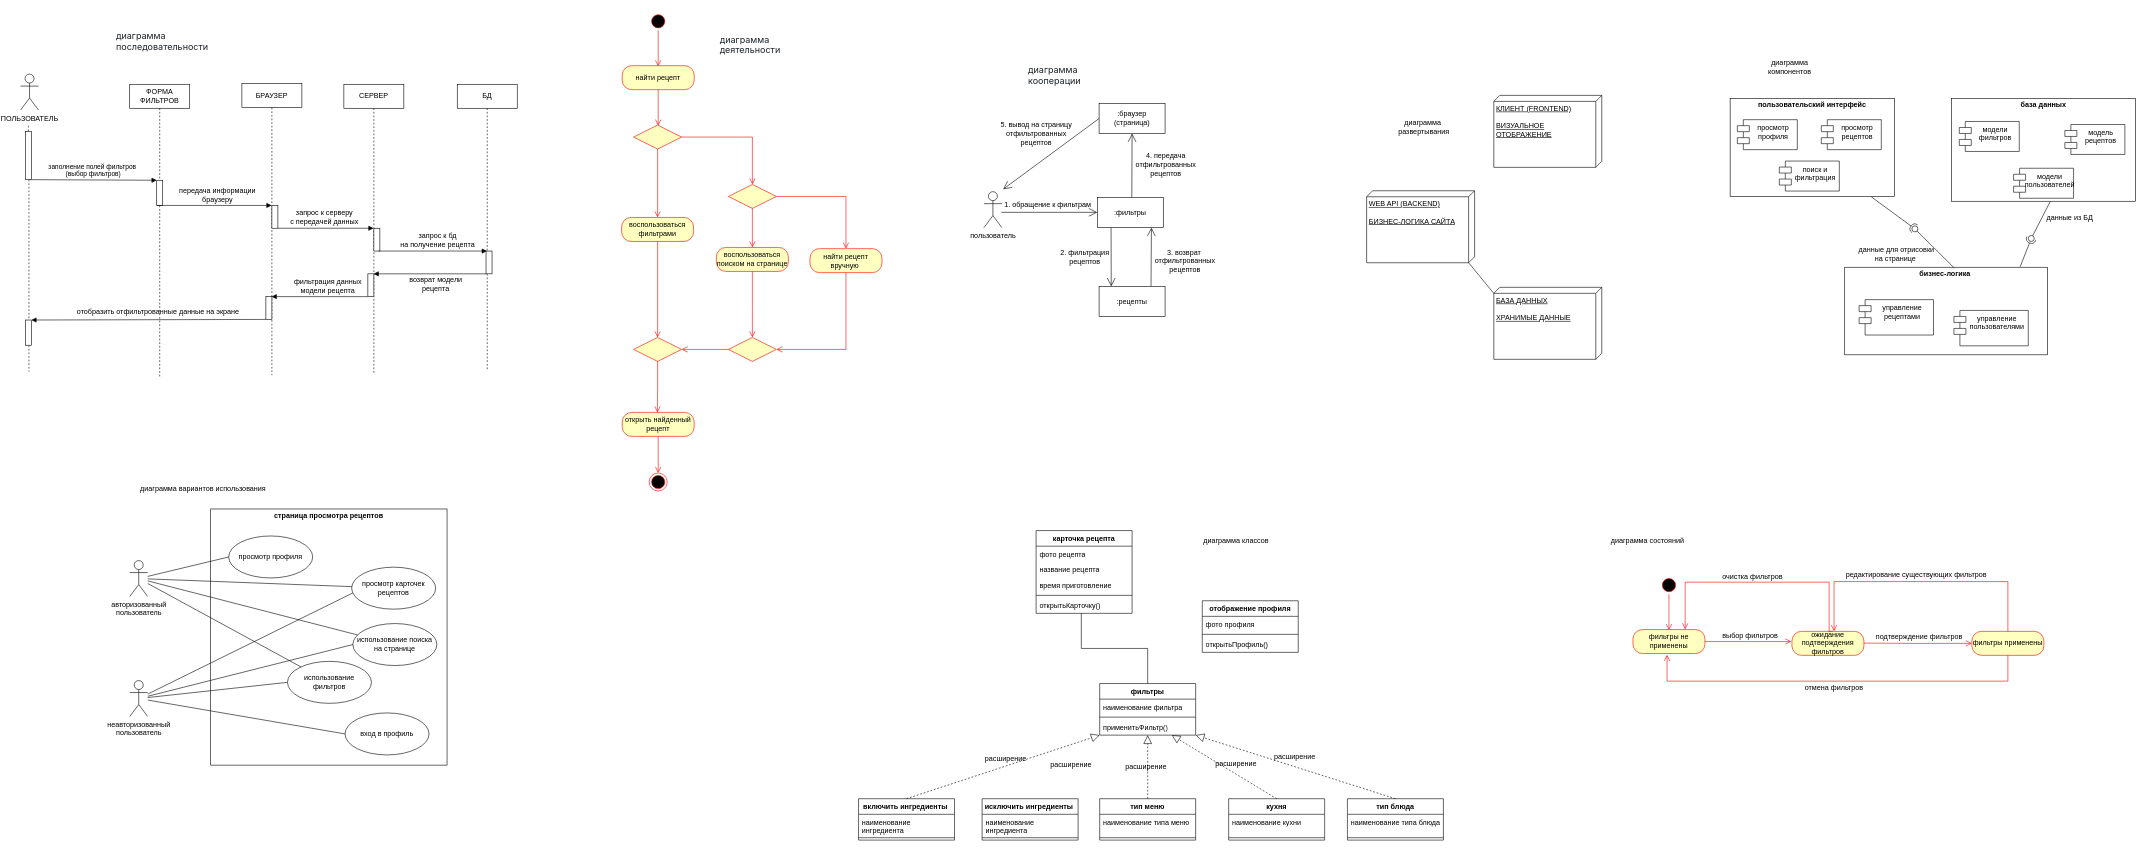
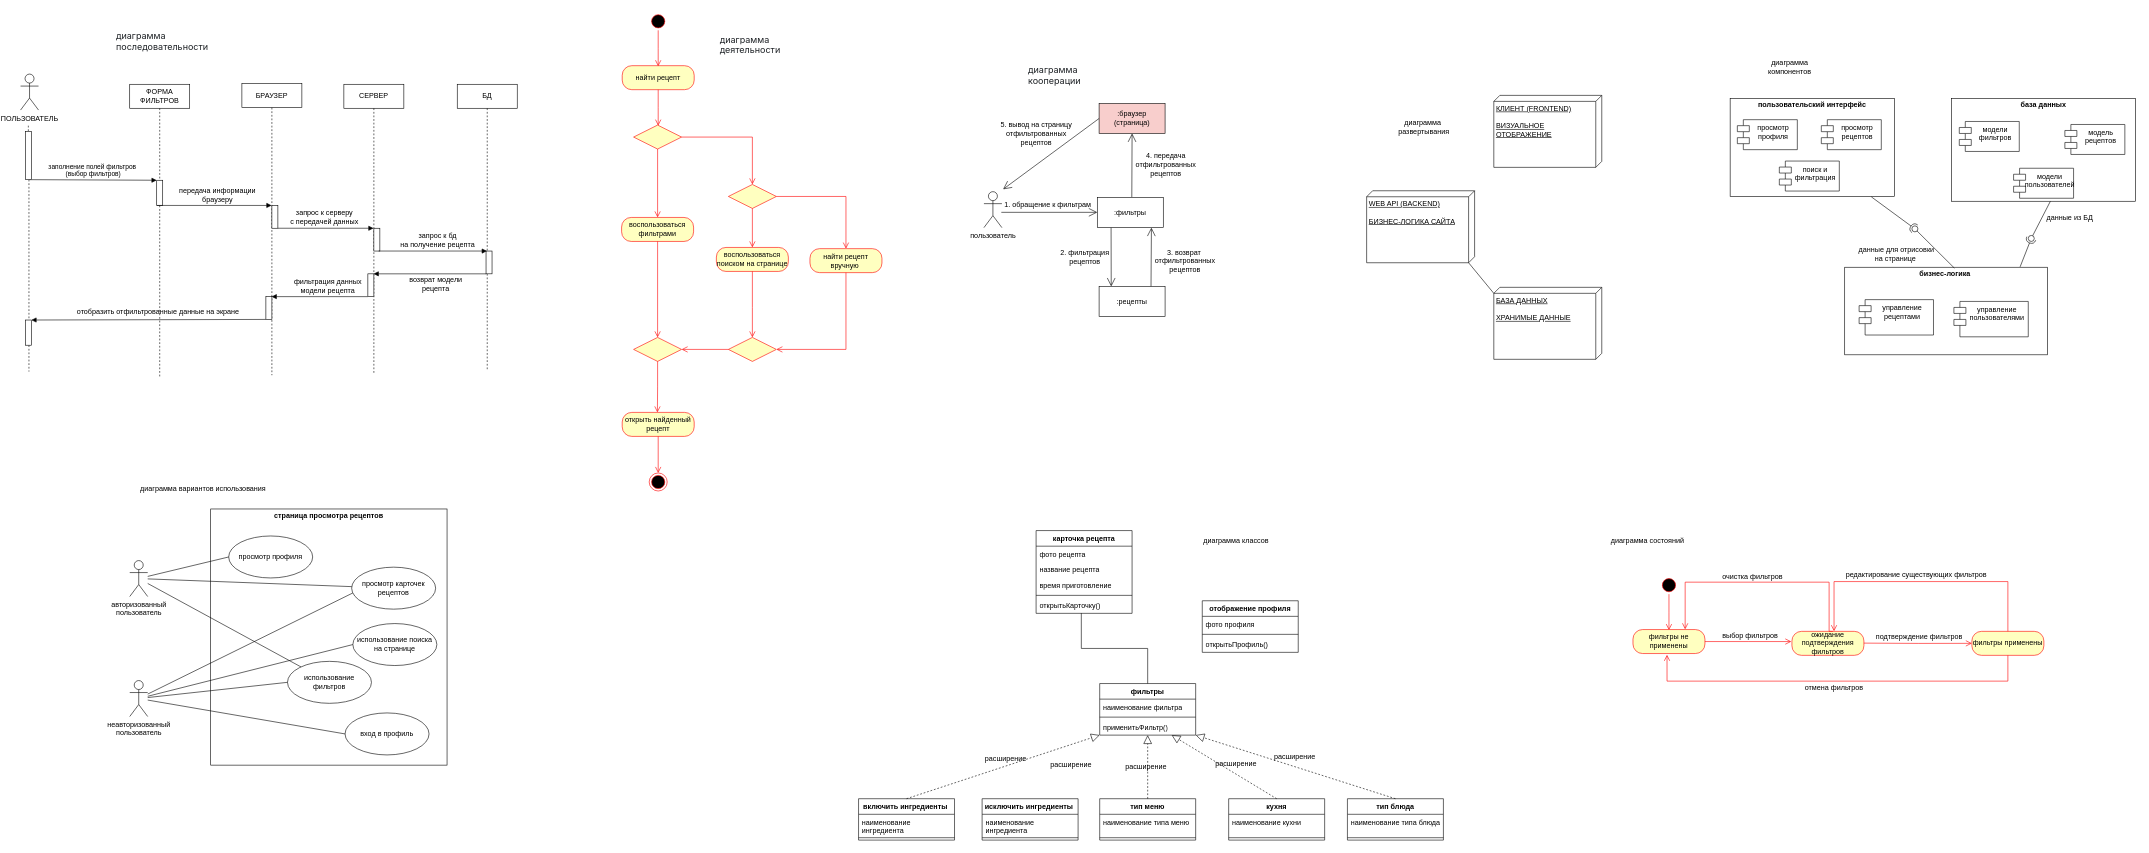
node ":браузер (страница)": fillcolor #ffffff -> #f8cecc
node "управление пользователями": moved (1991, 328) -> (1991, 319)
edge "авторизованный пользователь" -- "использование поиска на странице": removed
